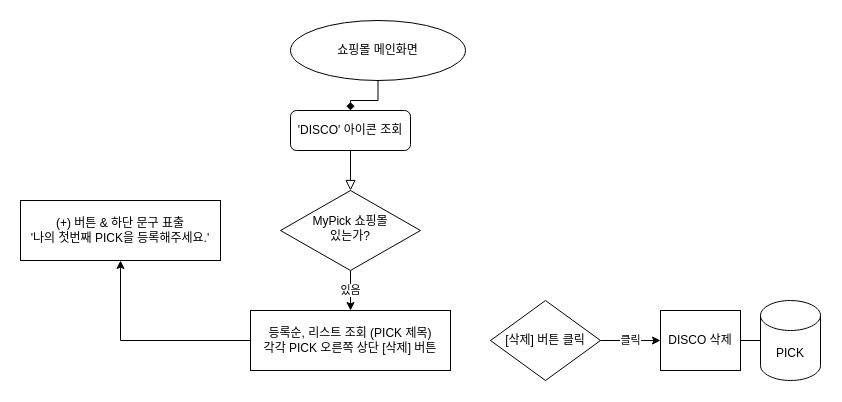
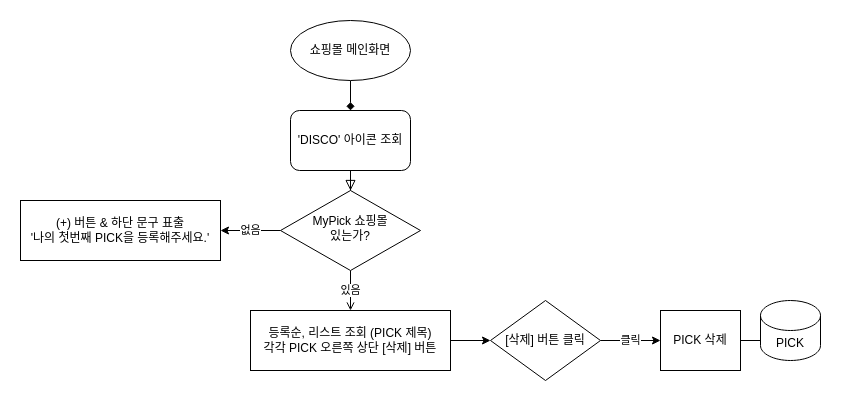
node "쇼핑몰 메인화면": size 175x60 -> 120x60
node "'DISCO' 아이콘 조회": size 120x40 -> 120x60
edge "MyPick 쇼핑몰 있는가?" -> "(+) 버튼 & 하단 문구 표출 '나의 첫번째 PICK을 등록해주세요.'": added, label "없음"
edge "MyPick 쇼핑몰 있는가?" -> "등록순, 리스트 조회 (PICK 제목) 각각 PICK 오른쪽 상단 [삭제] 버튼": arrowhead classic -> open
edge "등록순, 리스트 조회 (PICK 제목) 각각 PICK 오른쪽 상단 [삭제] 버튼" -> "(+) 버튼 & 하단 문구 표출 '나의 첫번째 PICK을 등록해주세요.'": now "등록순, 리스트 조회 (PICK 제목) 각각 PICK 오른쪽 상단 [삭제] 버튼" -> "[삭제] 버튼 클릭"
node "DISCO 삭제": label "DISCO 삭제" -> "PICK 삭제"
node "PICK": size 60x80 -> 60x60
